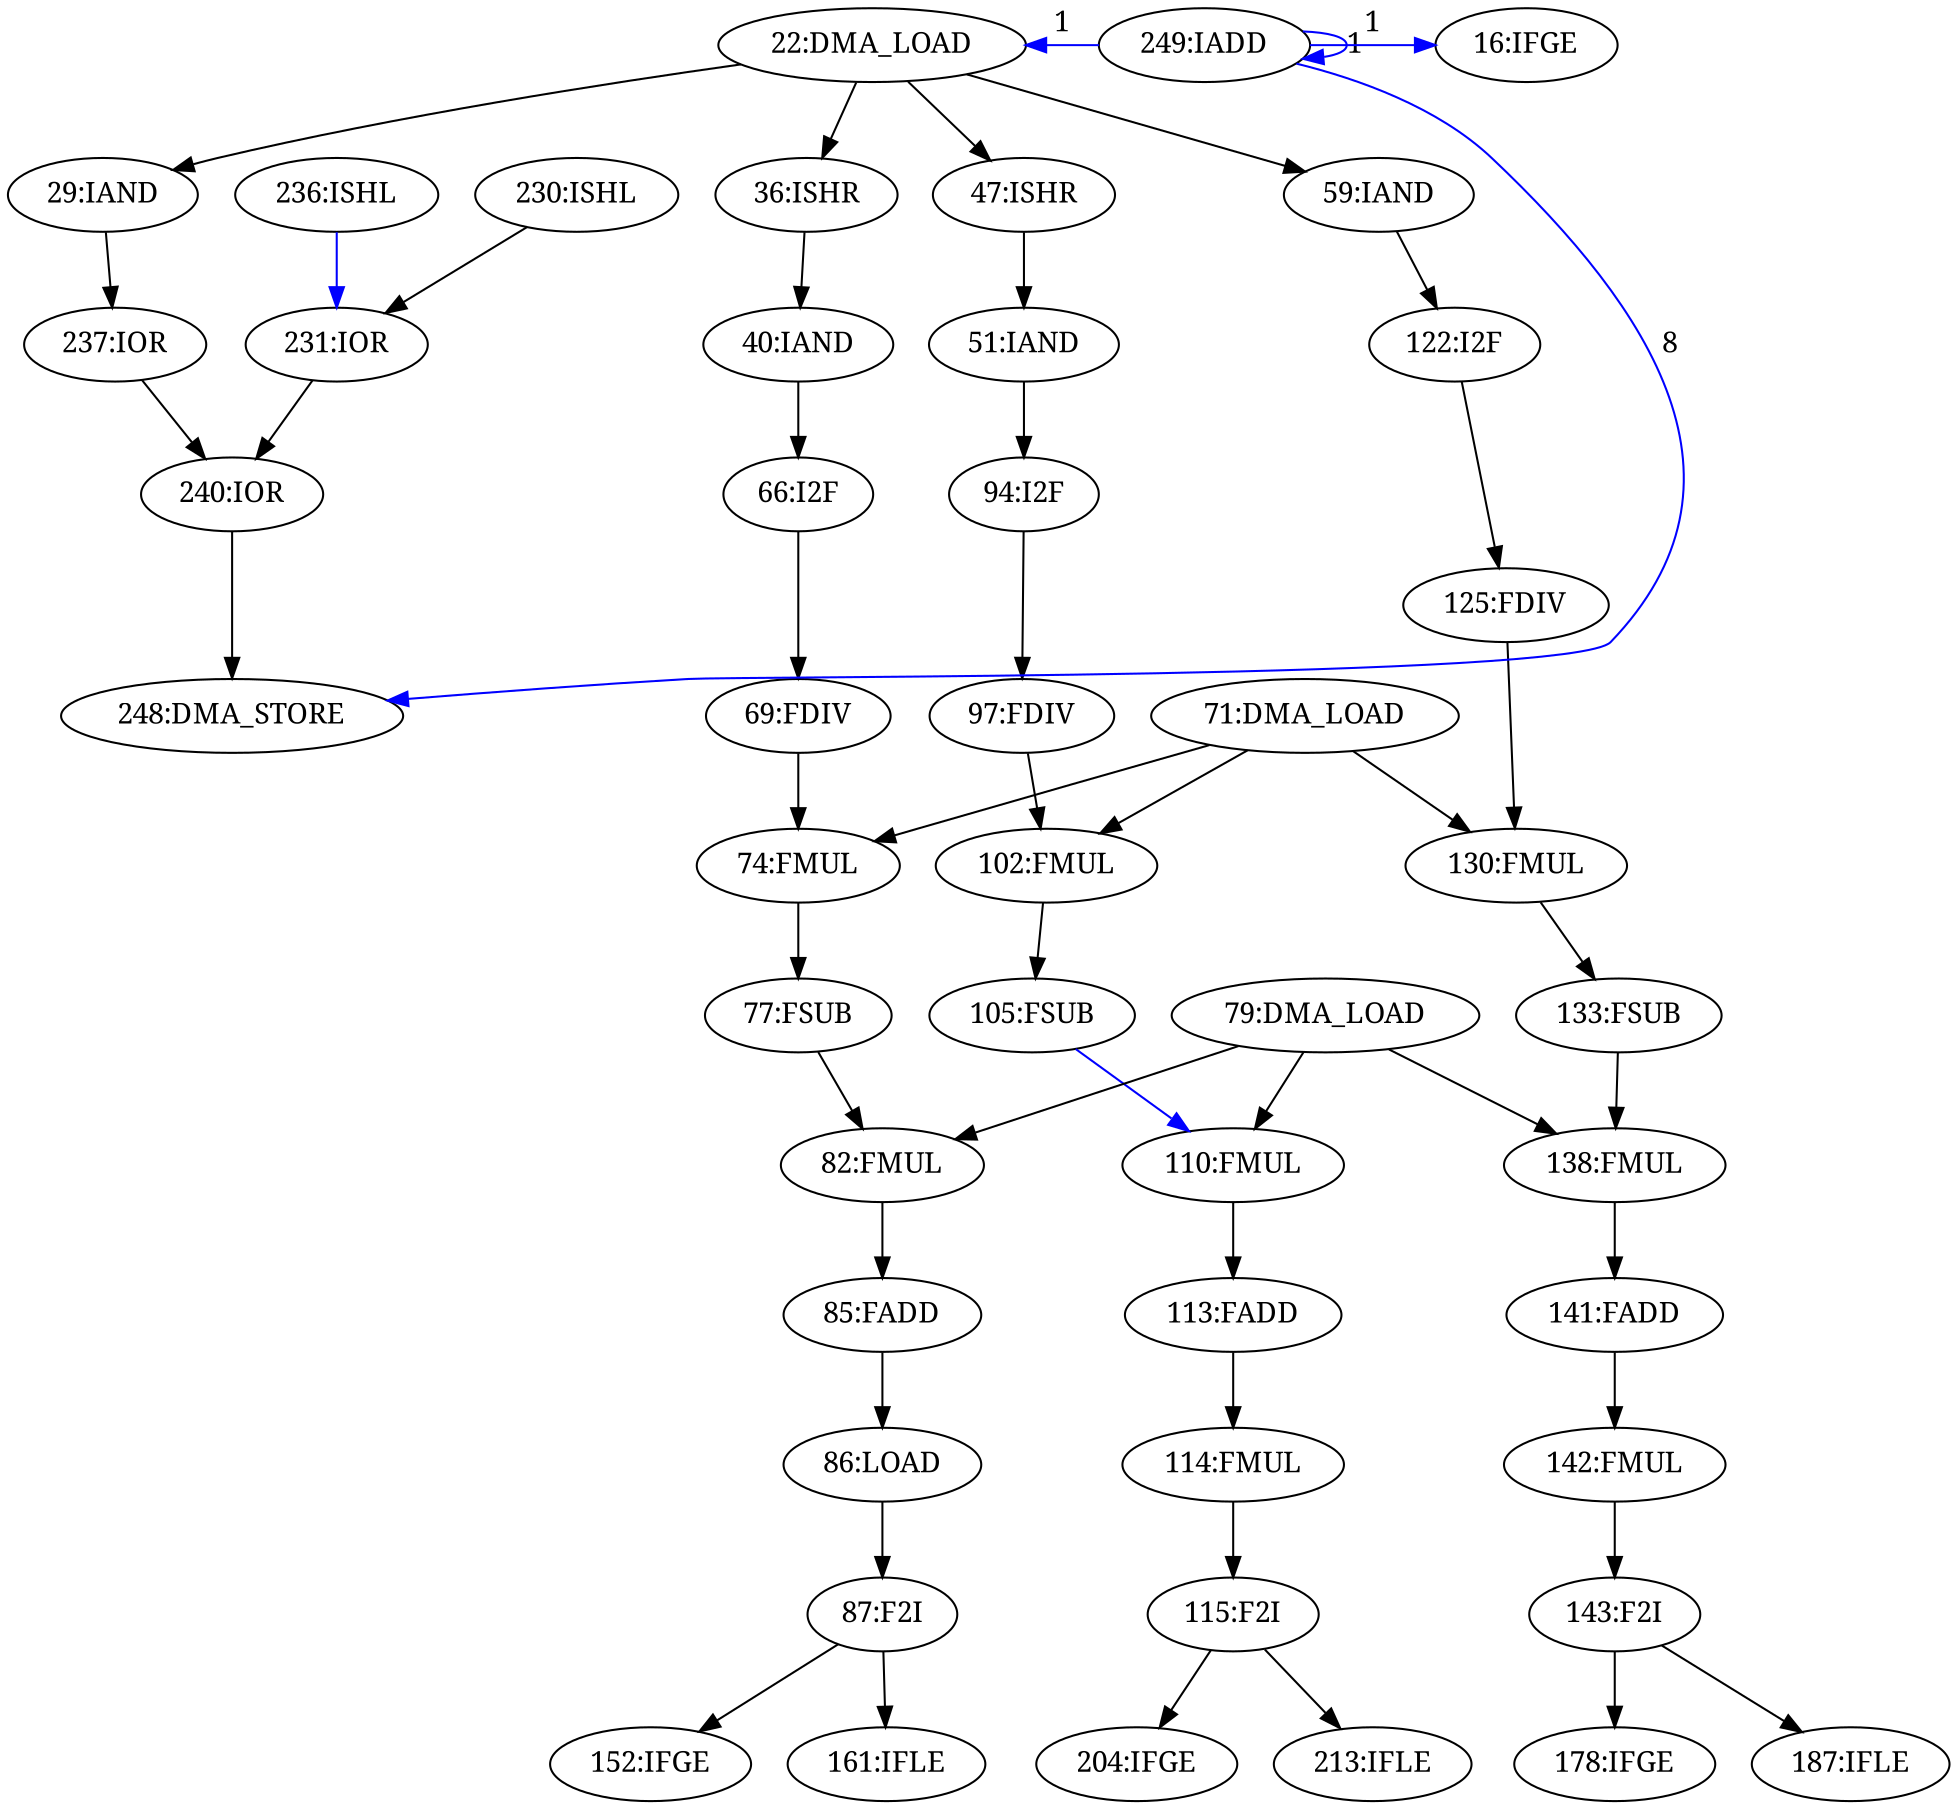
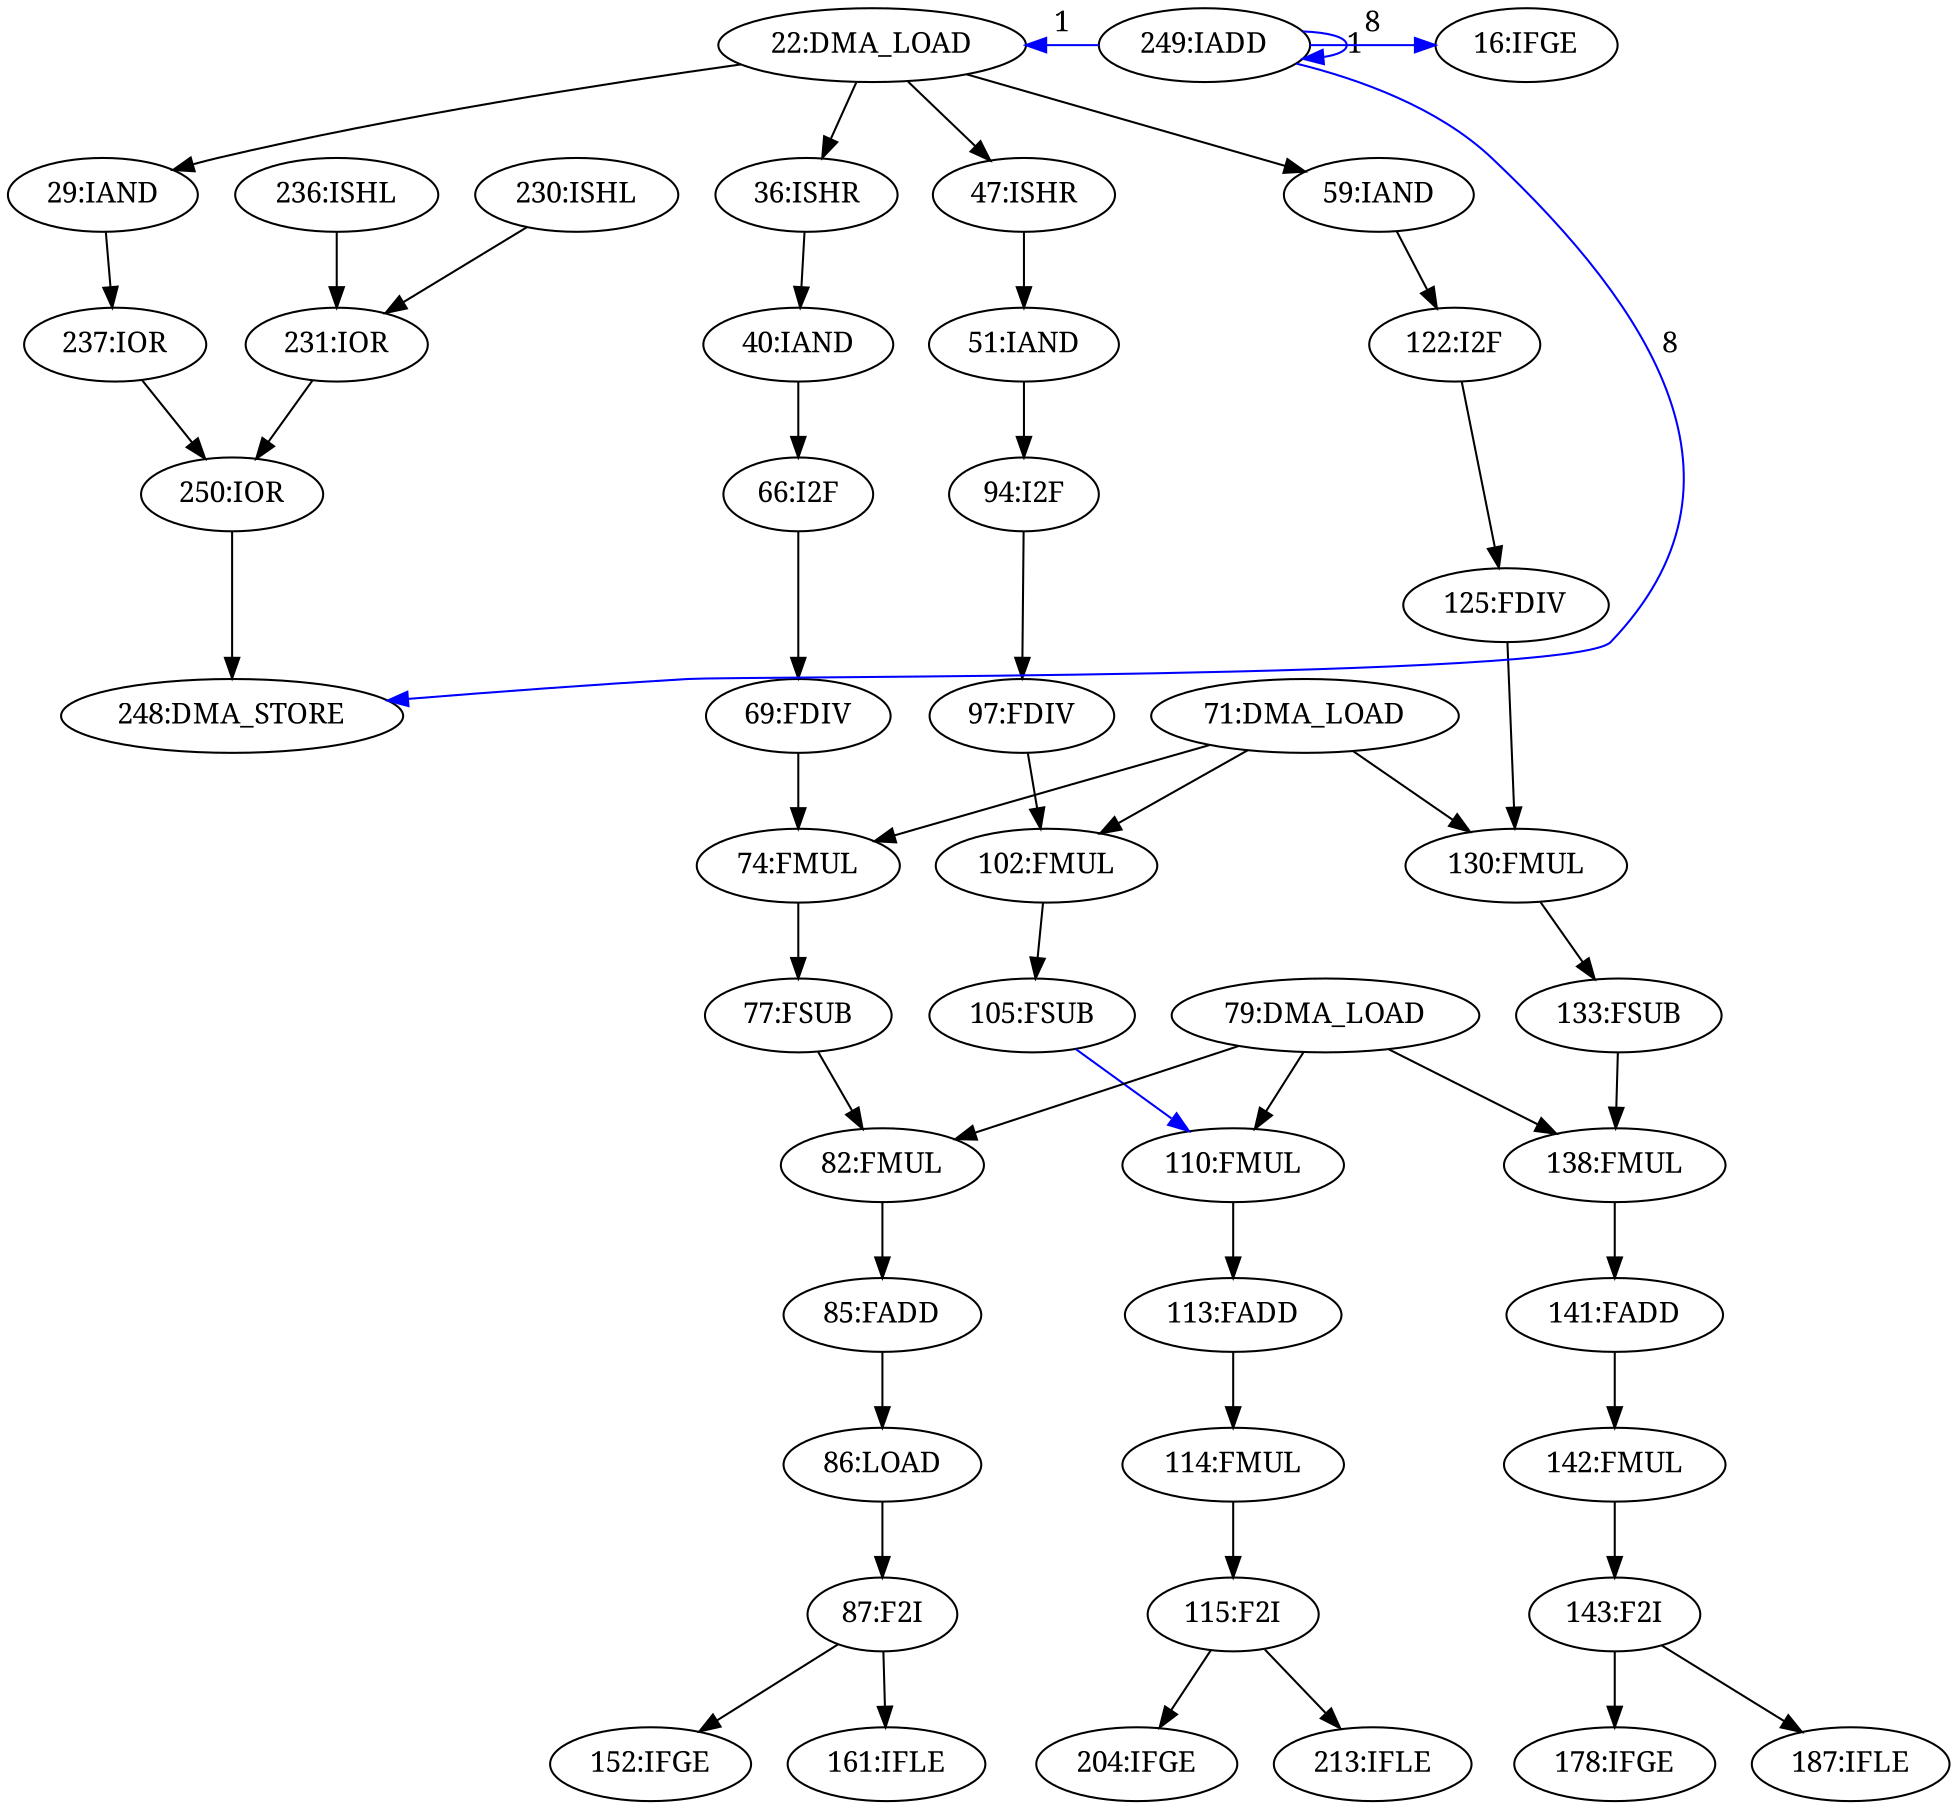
edge "249:IADD" -> "16:IFGE": label "1" -> "8"
edge "236:ISHL" -> "231:IOR": color blue -> black
node "240:IOR": label "240:IOR" -> "250:IOR"
